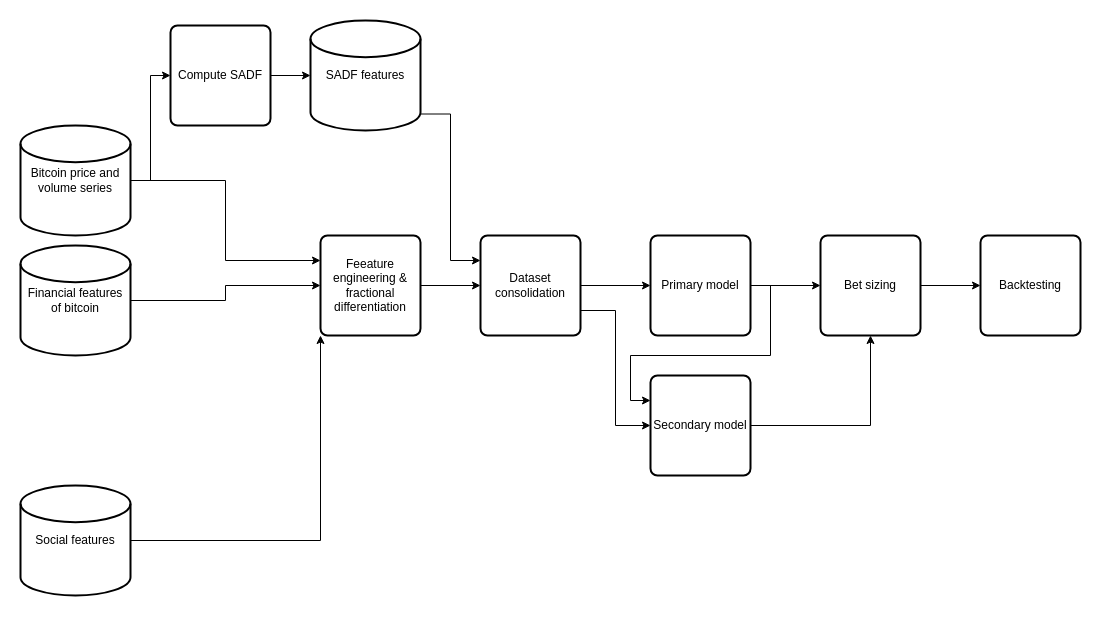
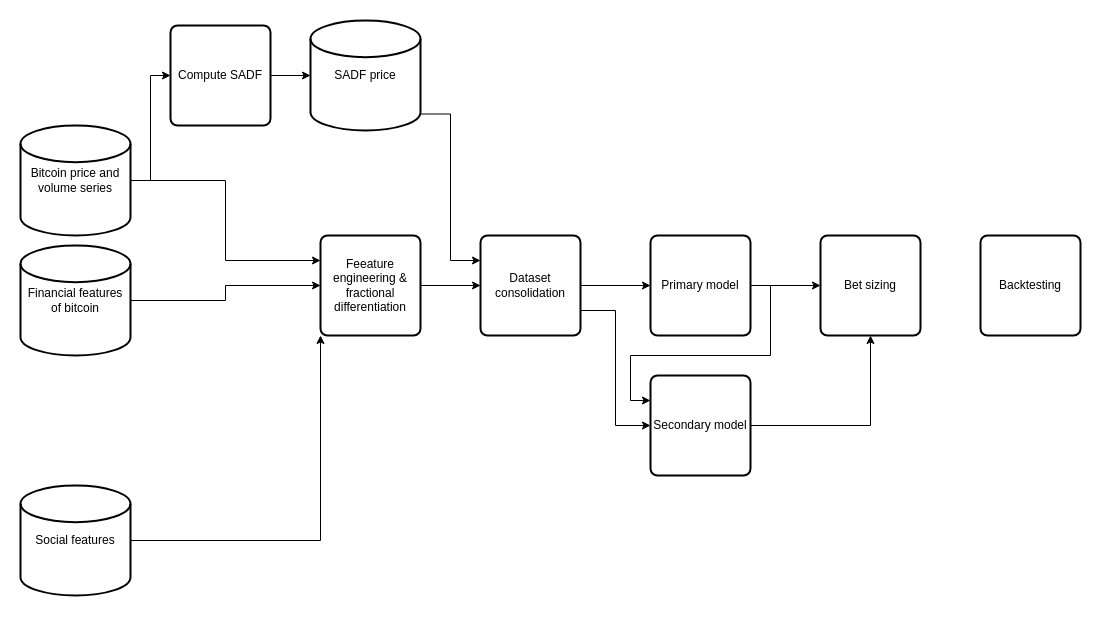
node "SADF features": label "SADF features" -> "SADF price"
edge "Bet sizing" -> "Backtesting": removed
